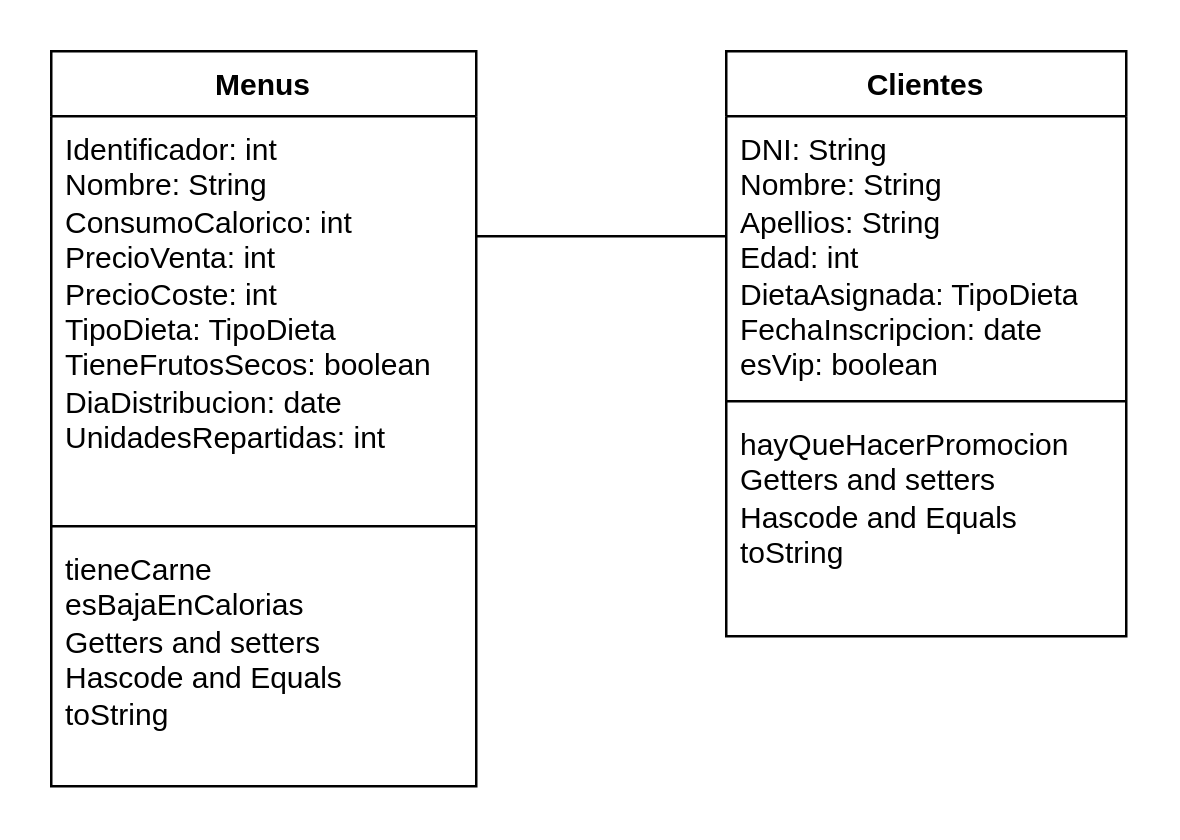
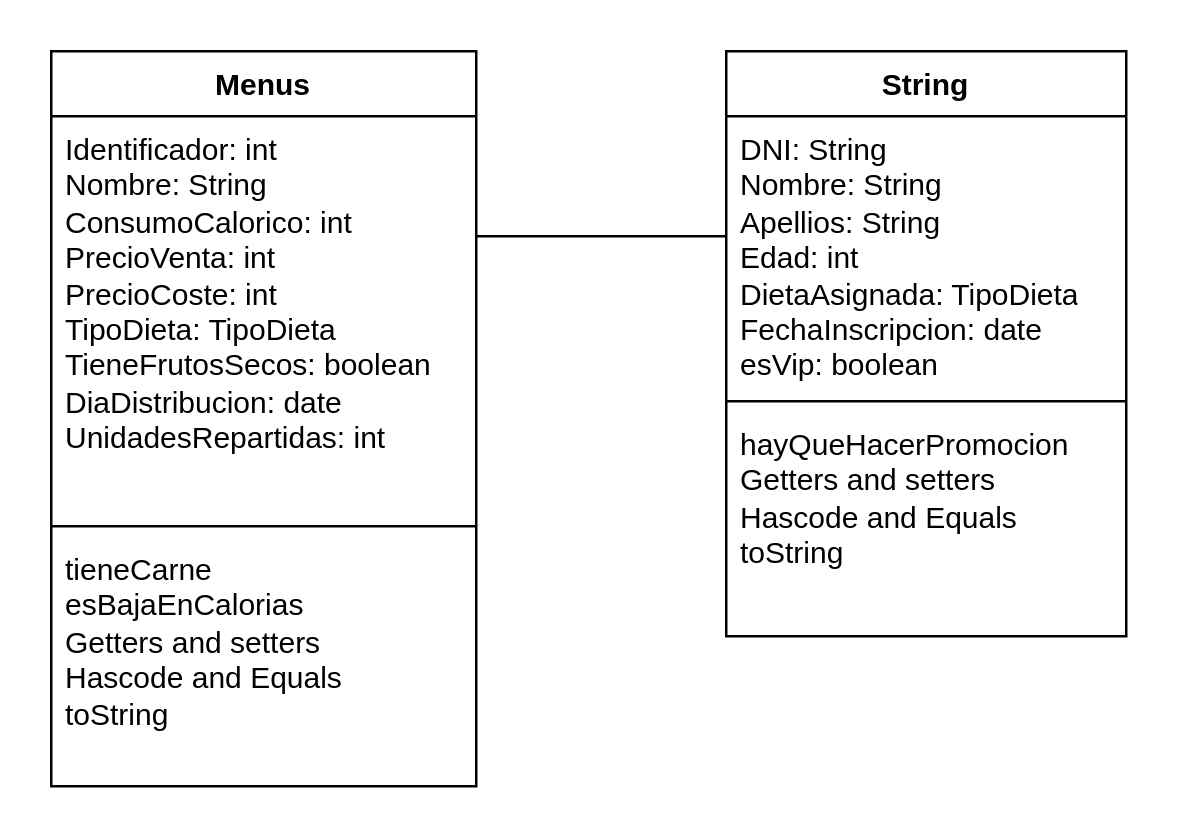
node "Clientes": label "Clientes" -> "String"
